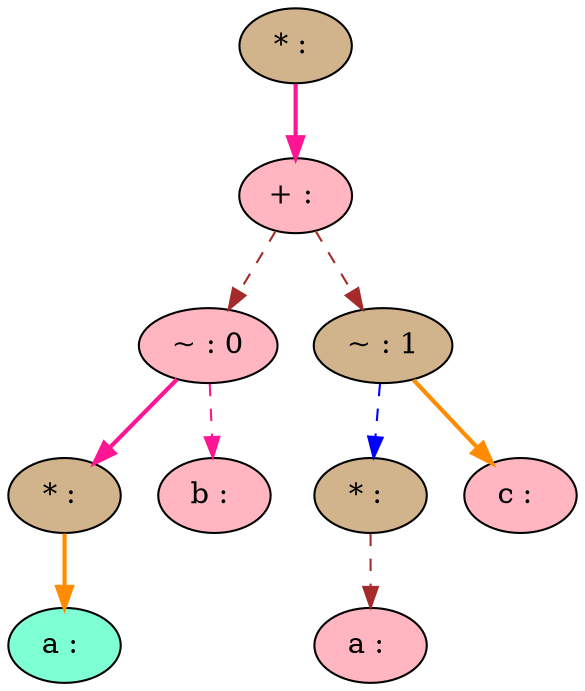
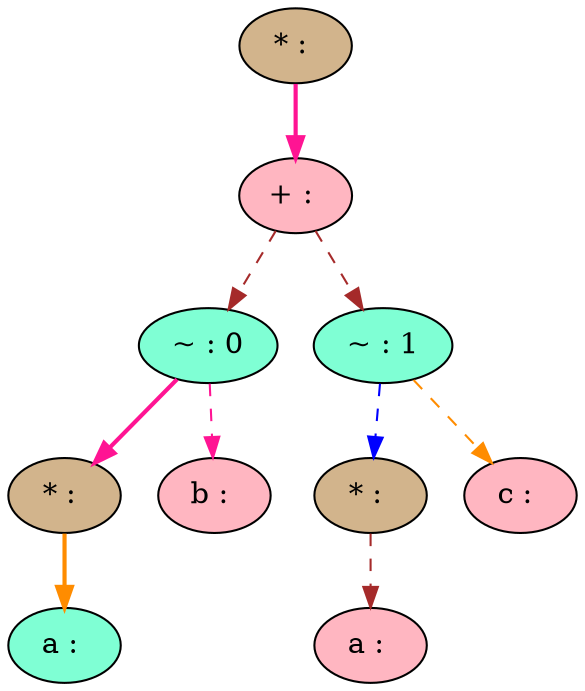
node "~ : 0": fillcolor lightpink -> aquamarine
node "~ : 1": fillcolor tan -> aquamarine
edge "~ : 1" -> "c :": style bold -> dashed
